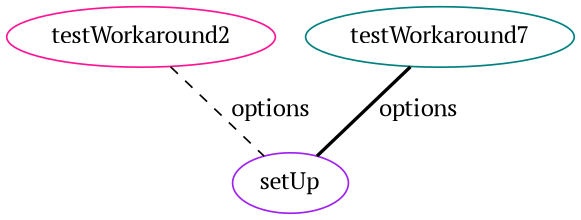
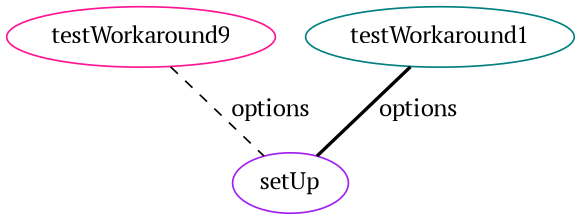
node "testWorkaround2": label "testWorkaround2" -> "testWorkaround9"
node "testWorkaround7": label "testWorkaround7" -> "testWorkaround1"
